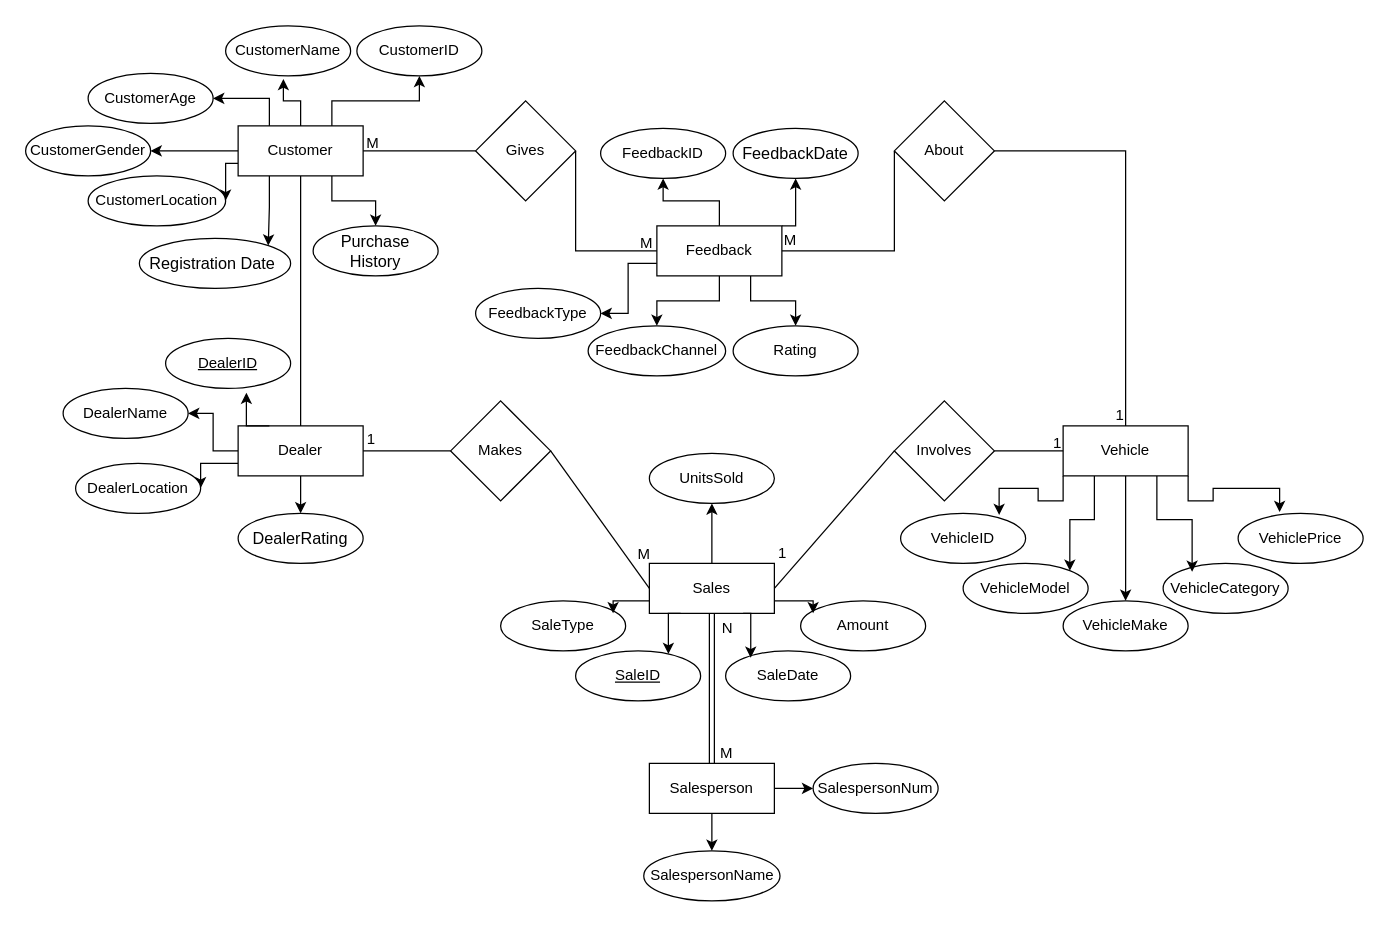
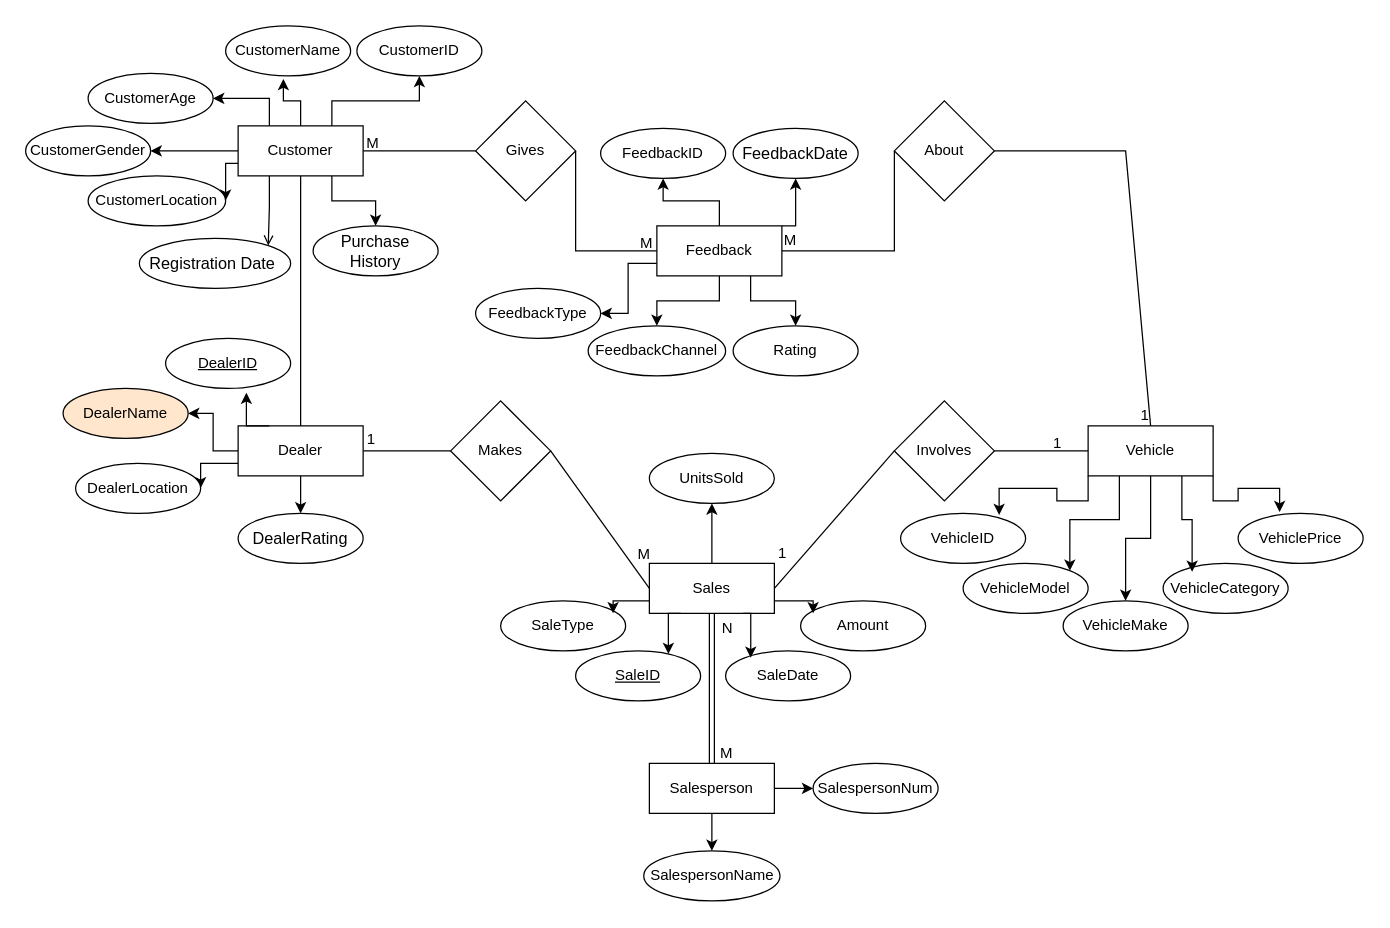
edge "Customer" -> "Registration Date": arrowhead classic -> open
node "DealerName": fillcolor #ffffff -> #ffe6cc
node "Vehicle": moved (1126, 451) -> (1151, 451)
